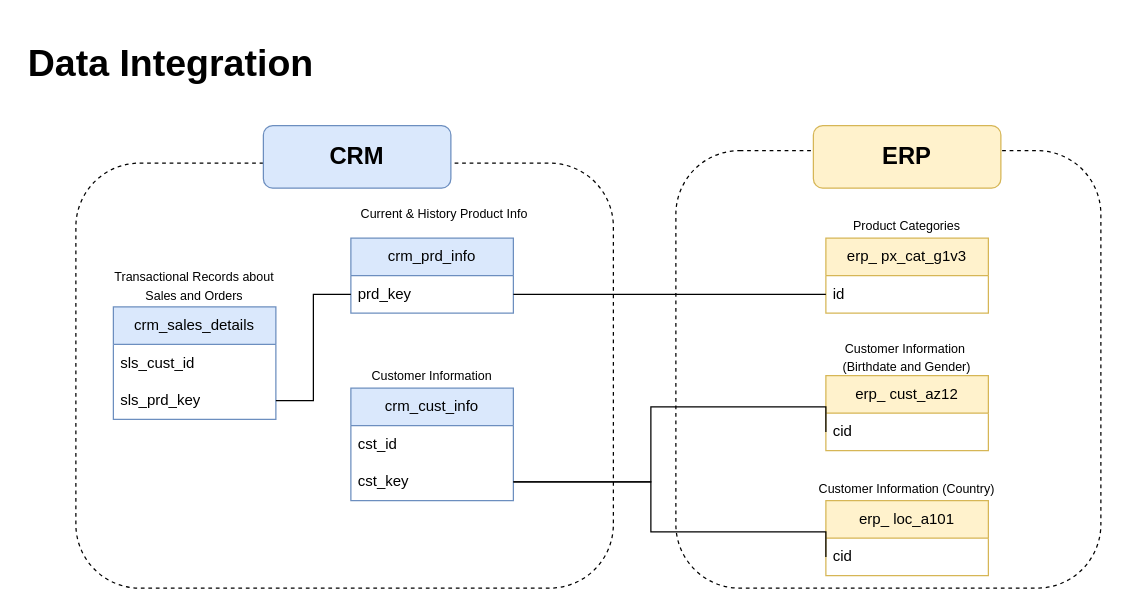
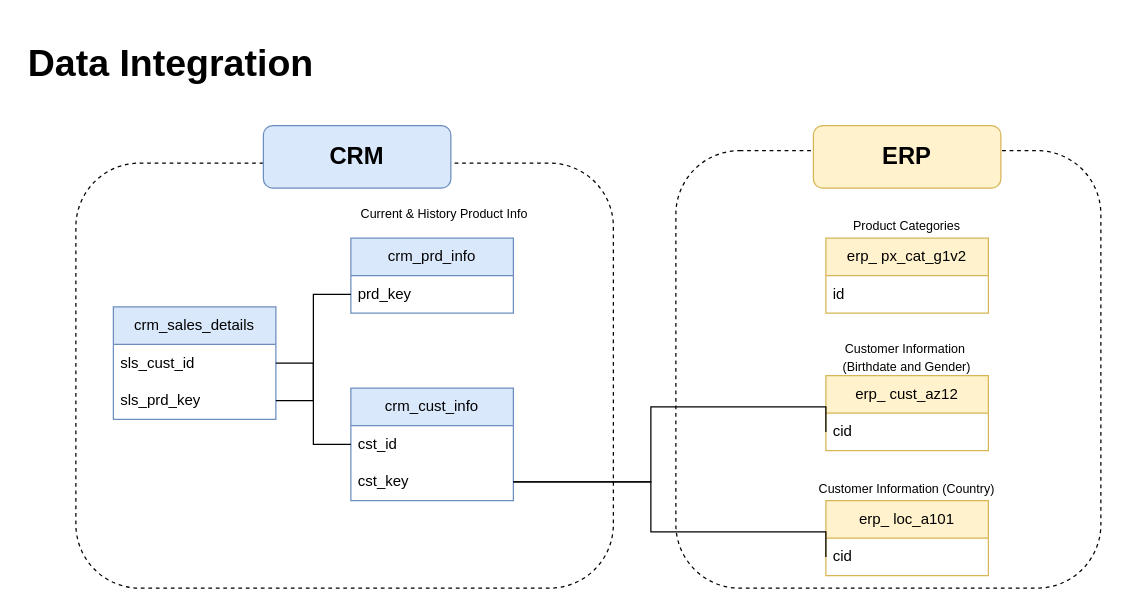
node "erp_ px_cat_g1v3": label "erp_ px_cat_g1v3" -> "erp_ px_cat_g1v2"
node "Transactional Records about Sales and Orders": removed
edge "prd_key" -- "id": removed
node "Customer Information": removed
edge "sls_cust_id" -- "cst_id": added
